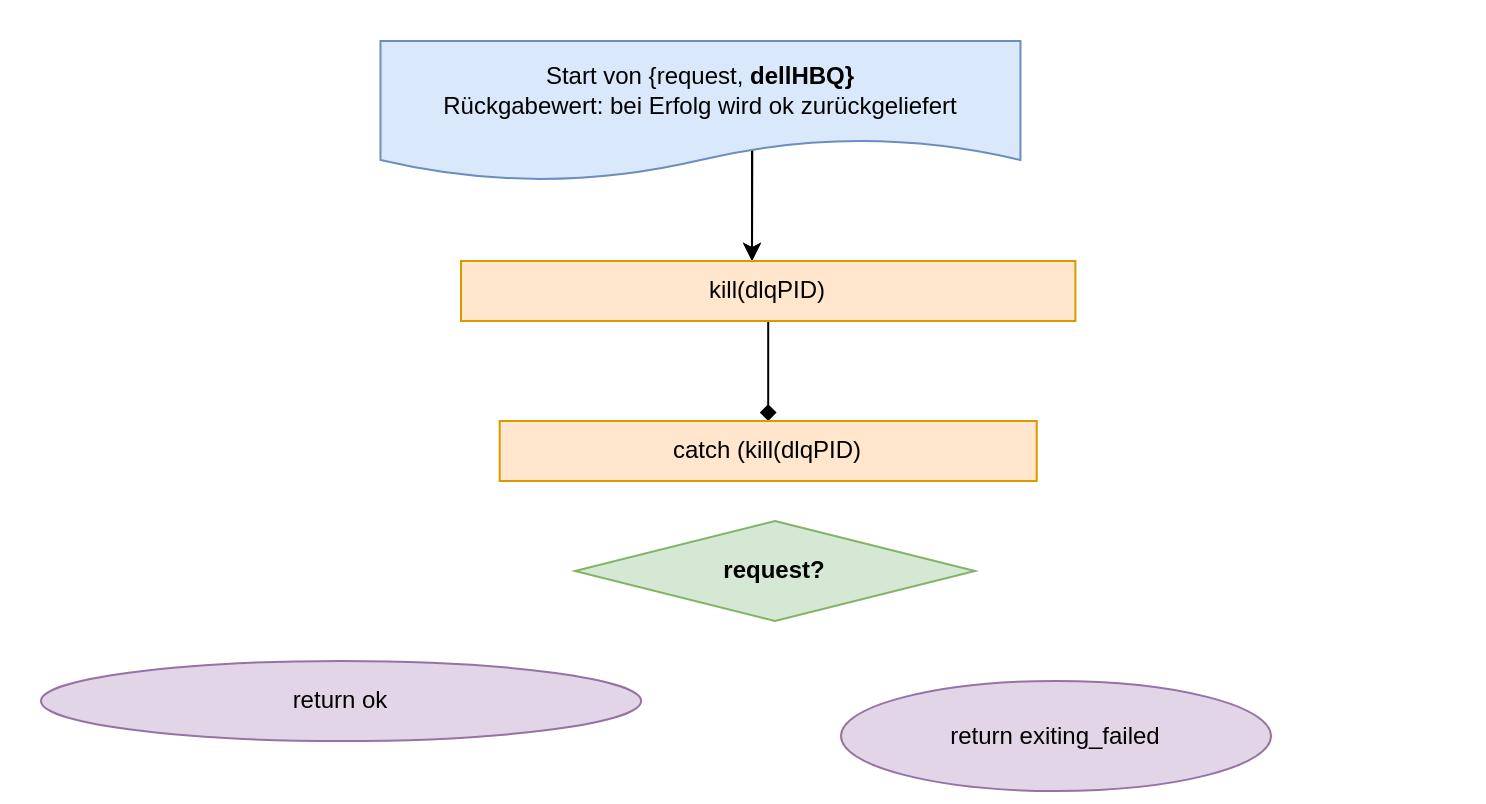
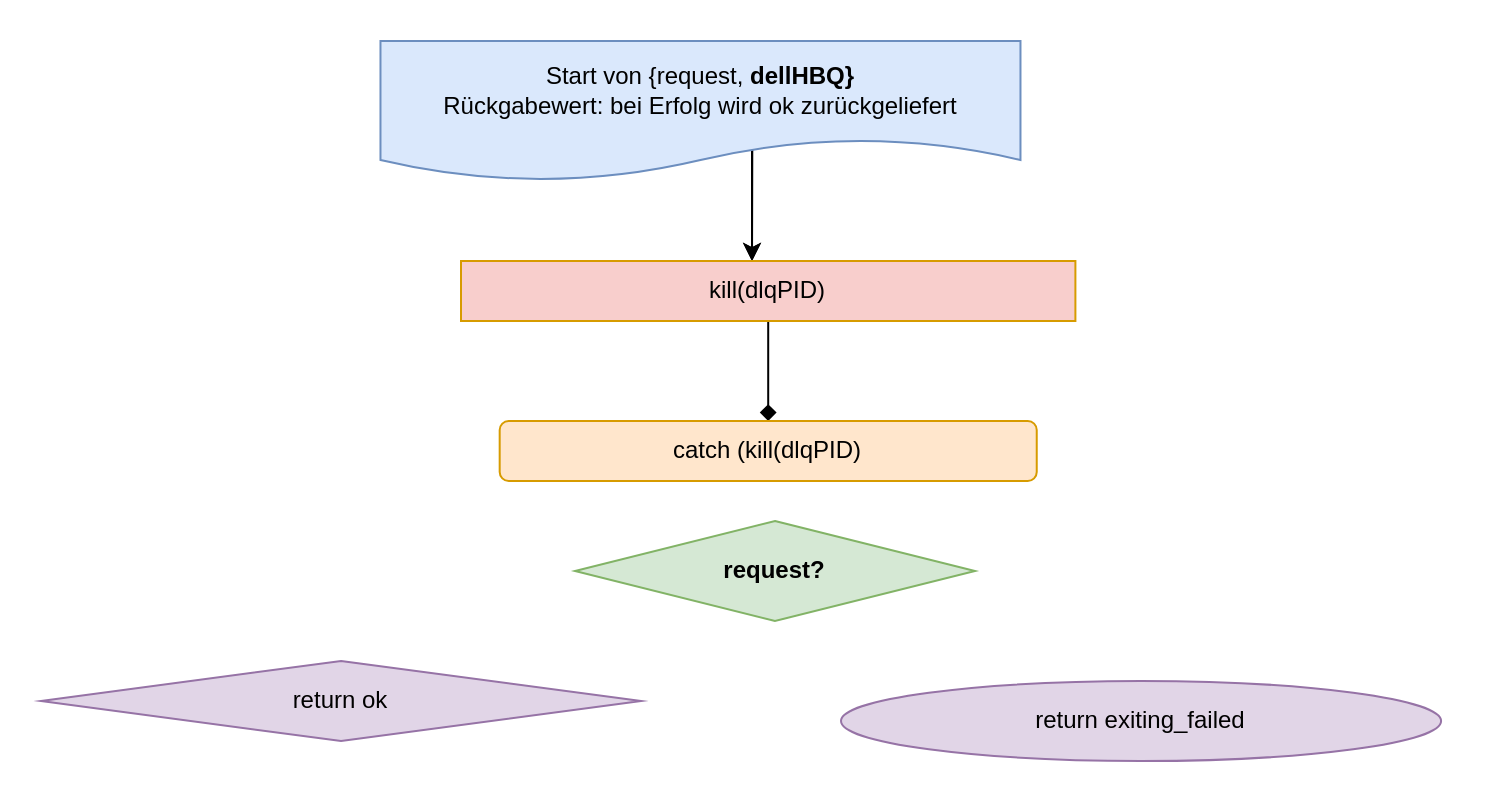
node "kill(dlqPID)": fillcolor #ffe6cc -> #f8cecc
node "catch (kill(dlqPID)": shape rectangle -> rounded rectangle
node "return ok": shape ellipse -> diamond
node "return exiting_failed": size 430x110 -> 600x80
